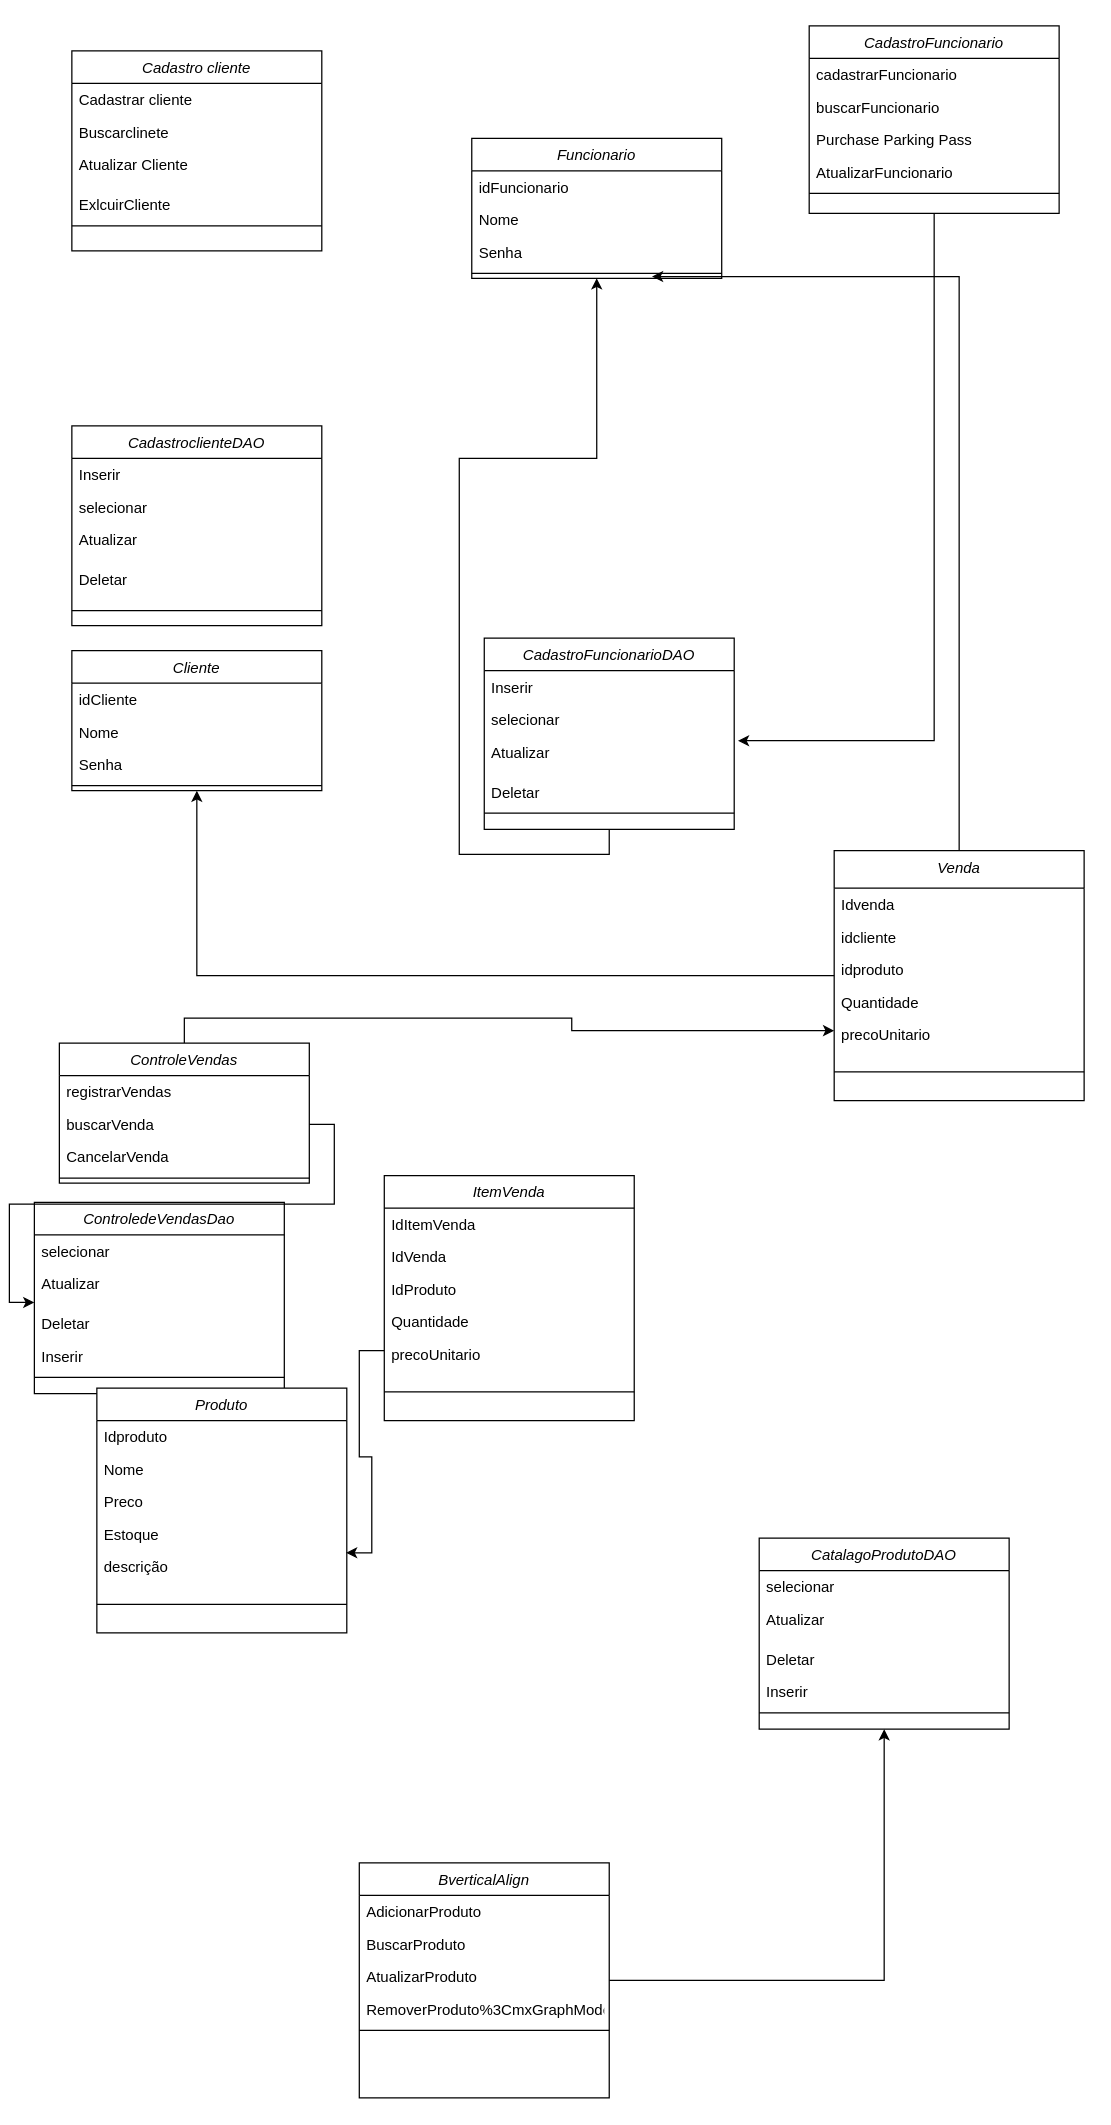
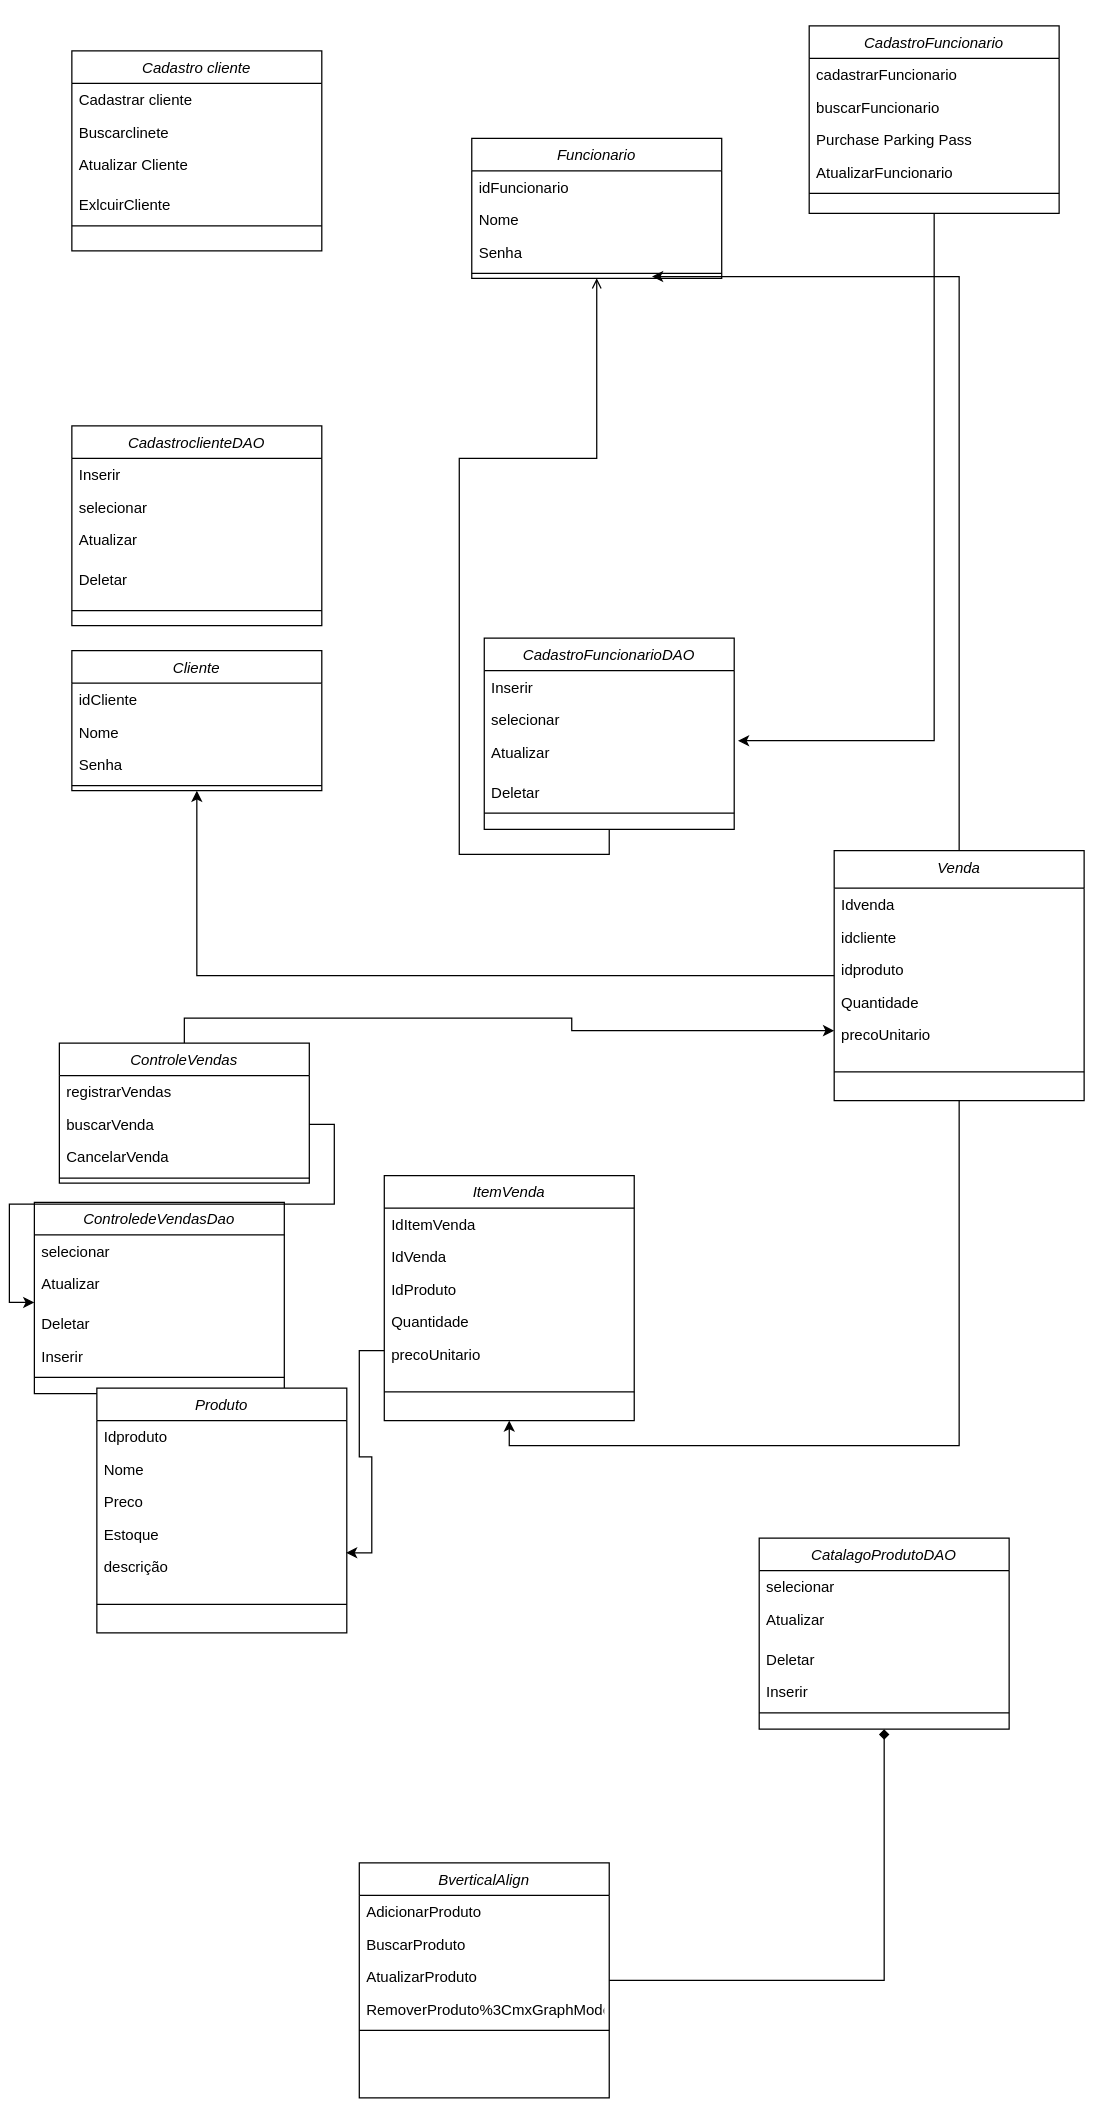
edge "CadastroFuncionarioDAO" -> "Funcionario": arrowhead classic -> open
edge "Venda" -> "ItemVenda": added
edge "BverticalAlign" -> "CatalagoProdutoDAO": arrowhead classic -> diamond
